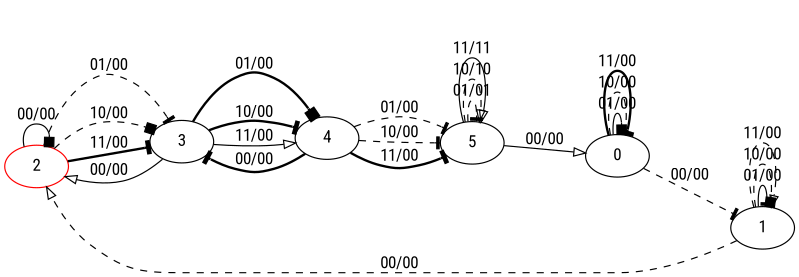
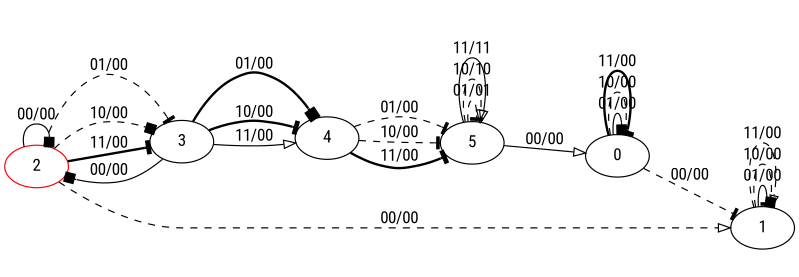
edge "4" -> "3": removed, label "00/00"
edge "3" -> "2": arrowhead onormal -> box
edge "1" -> "2": reversed
